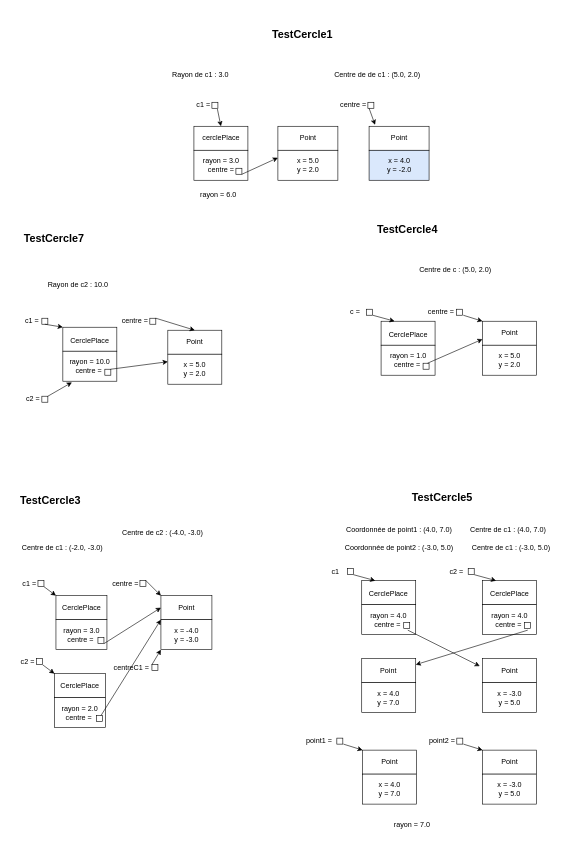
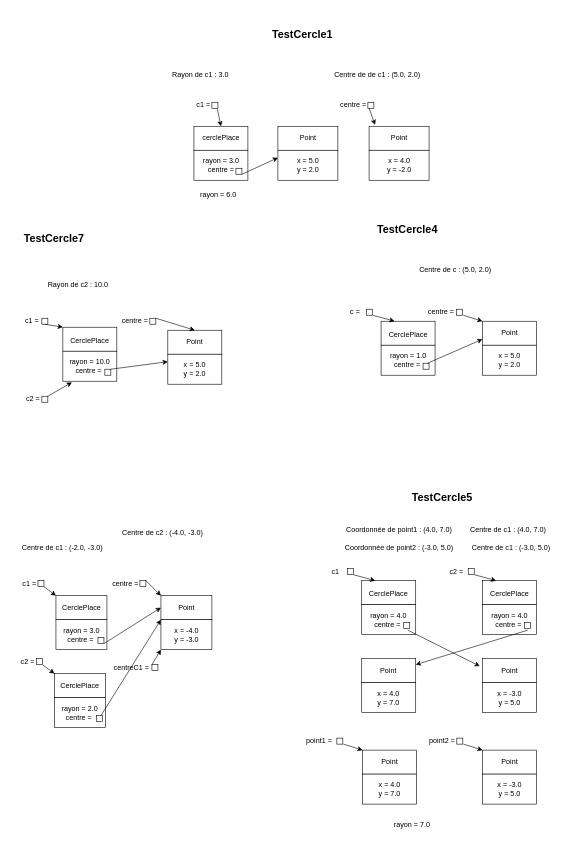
node "x = 4.0 y = -2.0": fillcolor #dae8fc -> #ffffff
node "TestCercle3": removed
